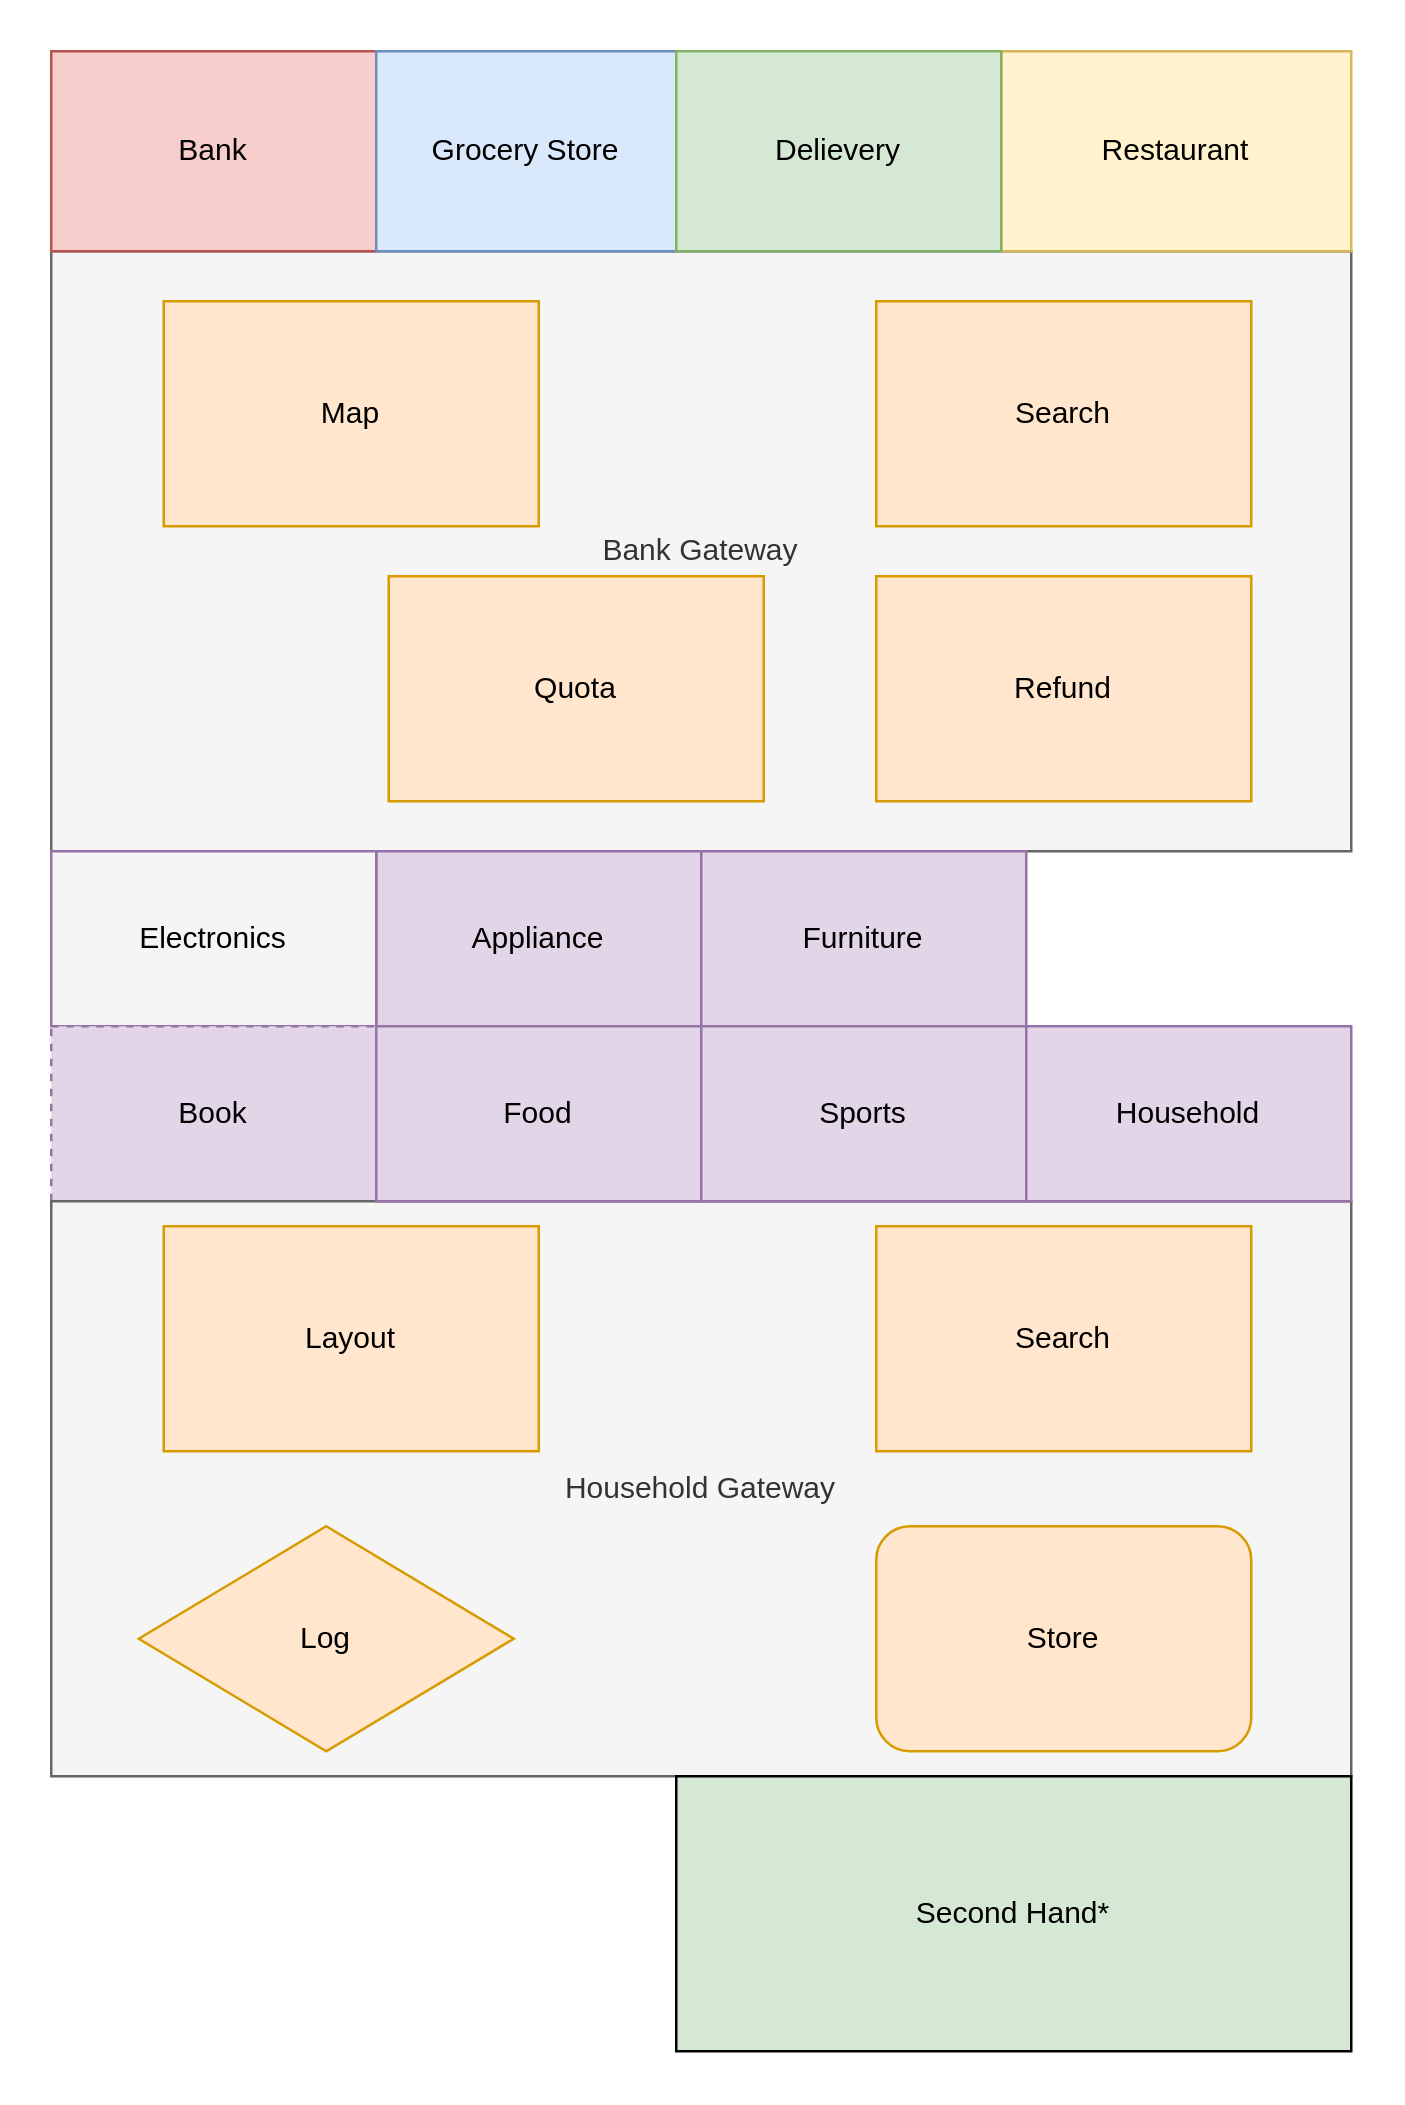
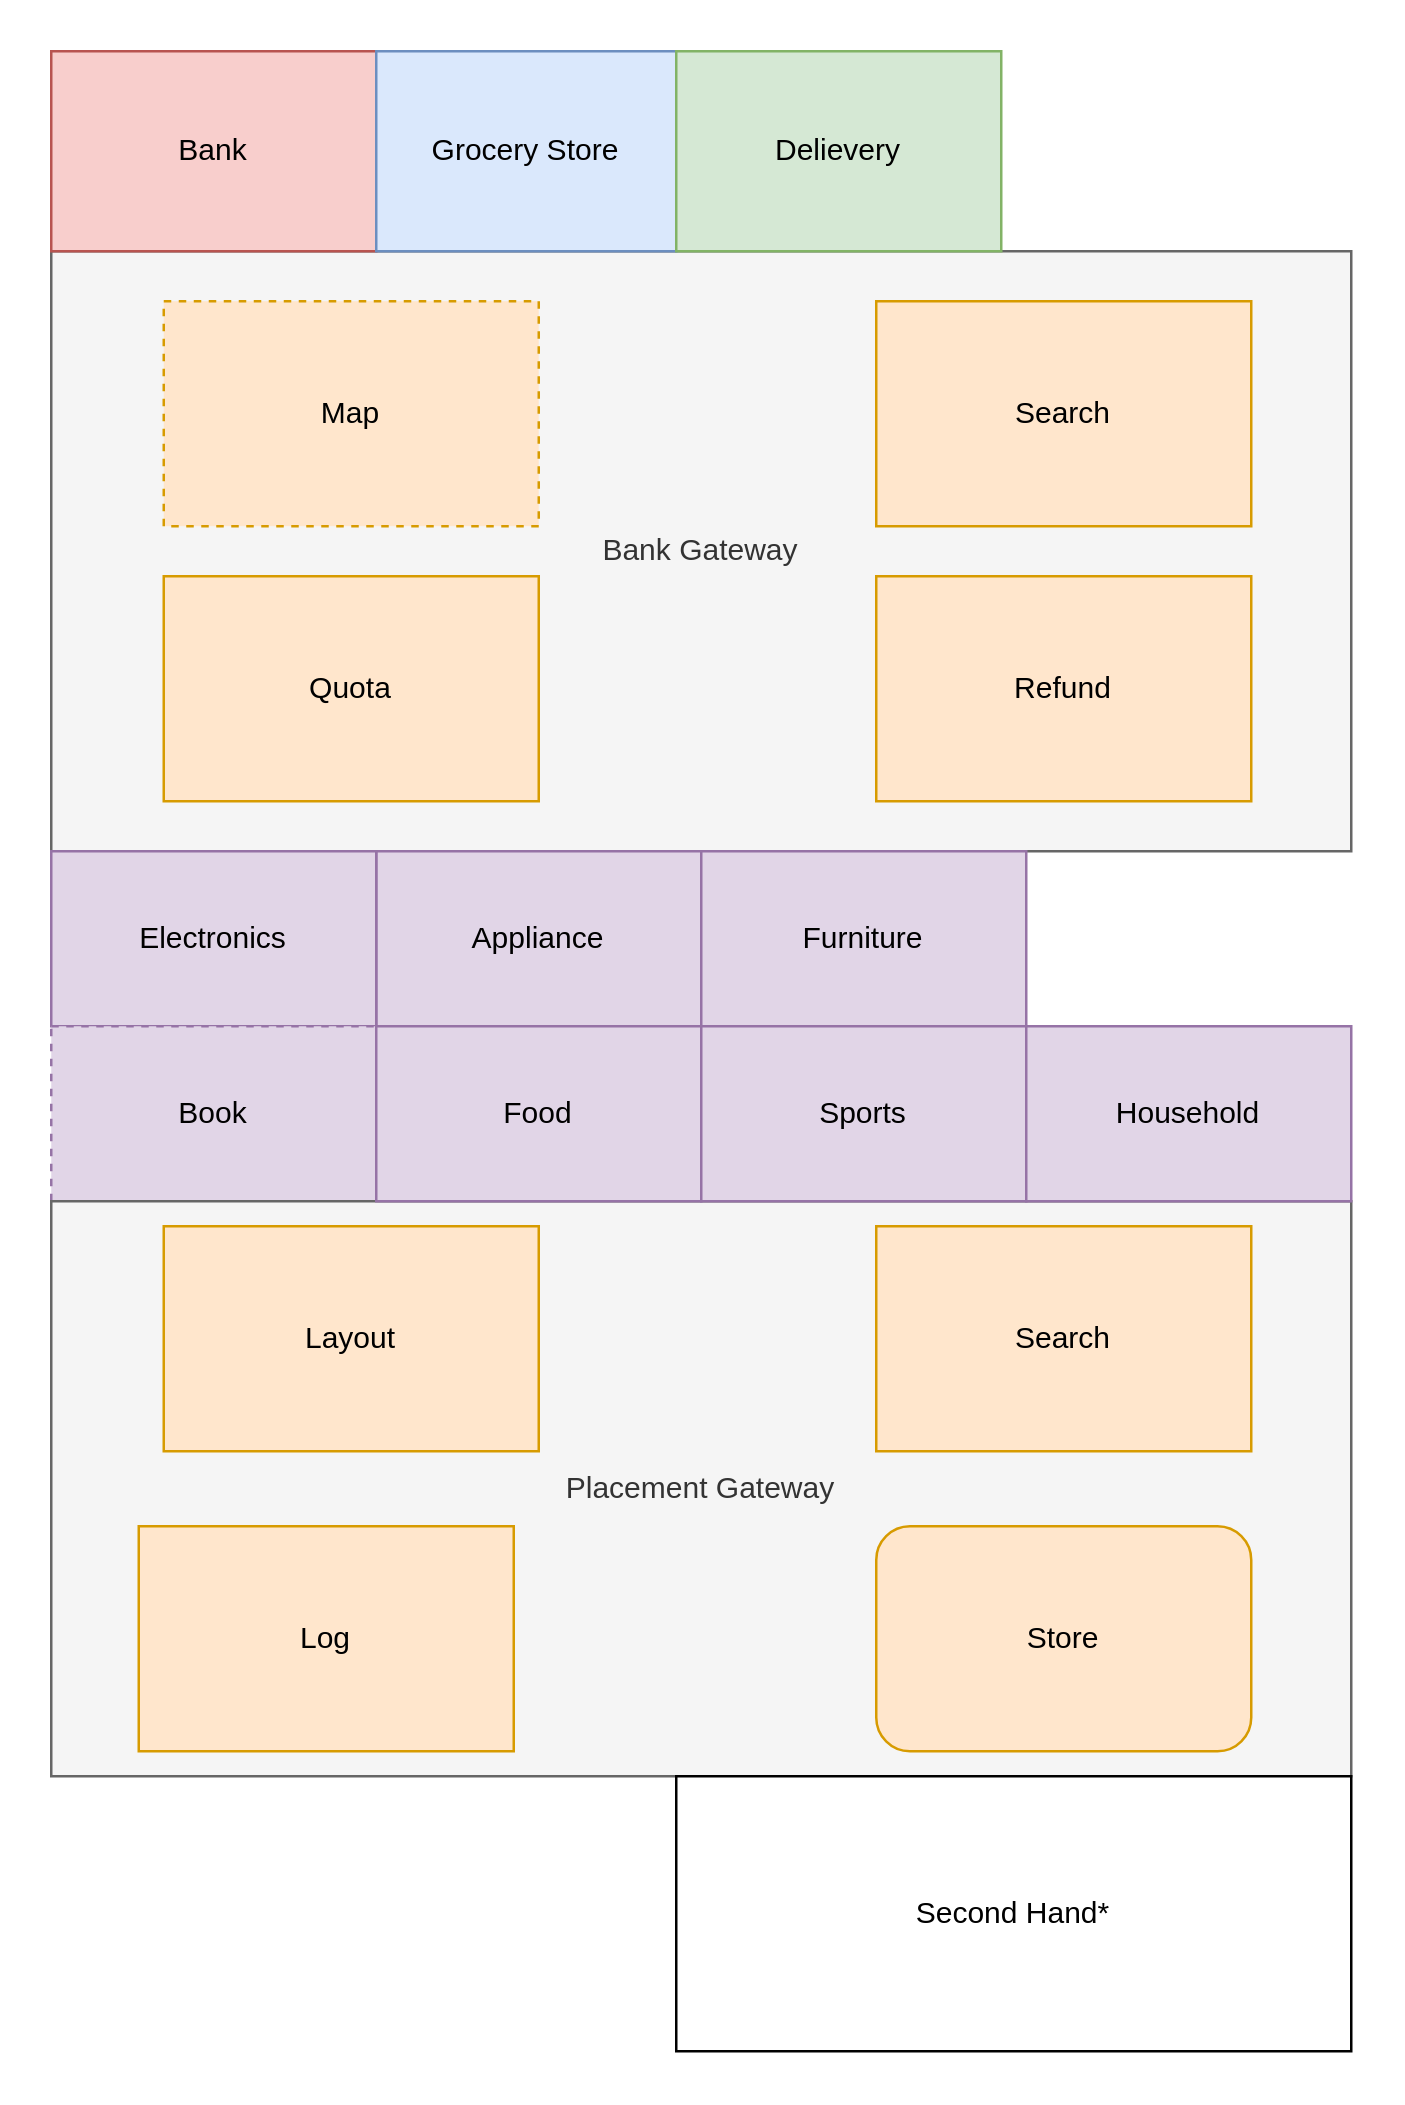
node "Restaurant": removed
node "Map": style solid -> dashed
node "Quota": moved (576, 689) -> (351, 689)
node "Electronics": fillcolor #f5f5f5 -> #e1d5e7
node "Household Gateway": label "Household Gateway" -> "Placement Gateway"
node "Log": shape diamond -> rectangle
node "Second Hand*": fillcolor #d5e8d4 -> #ffffff
